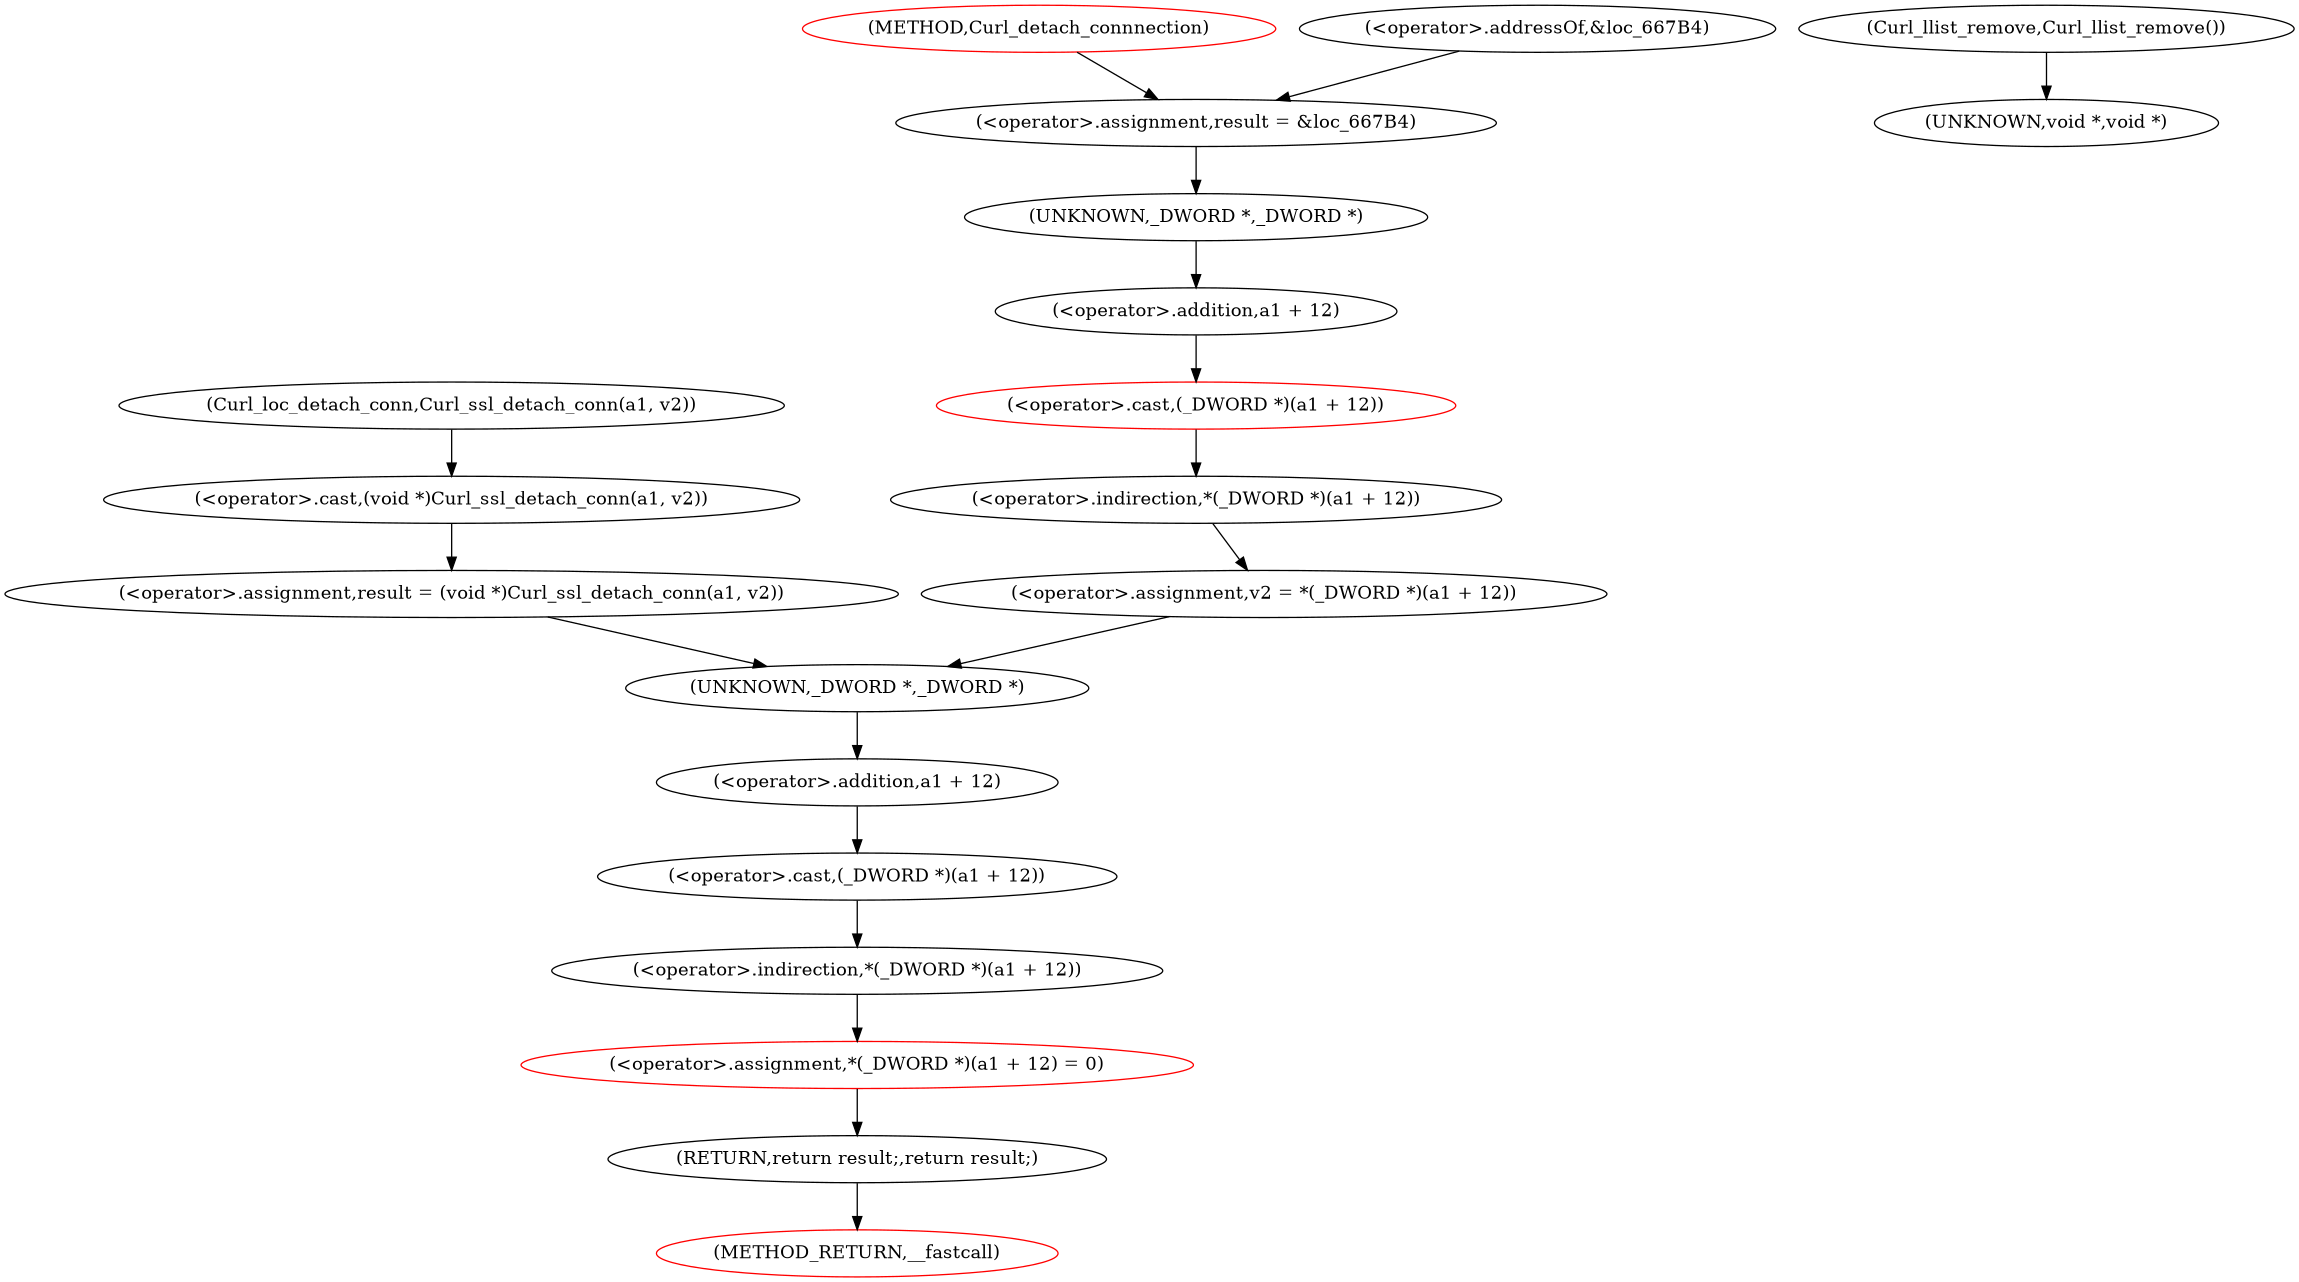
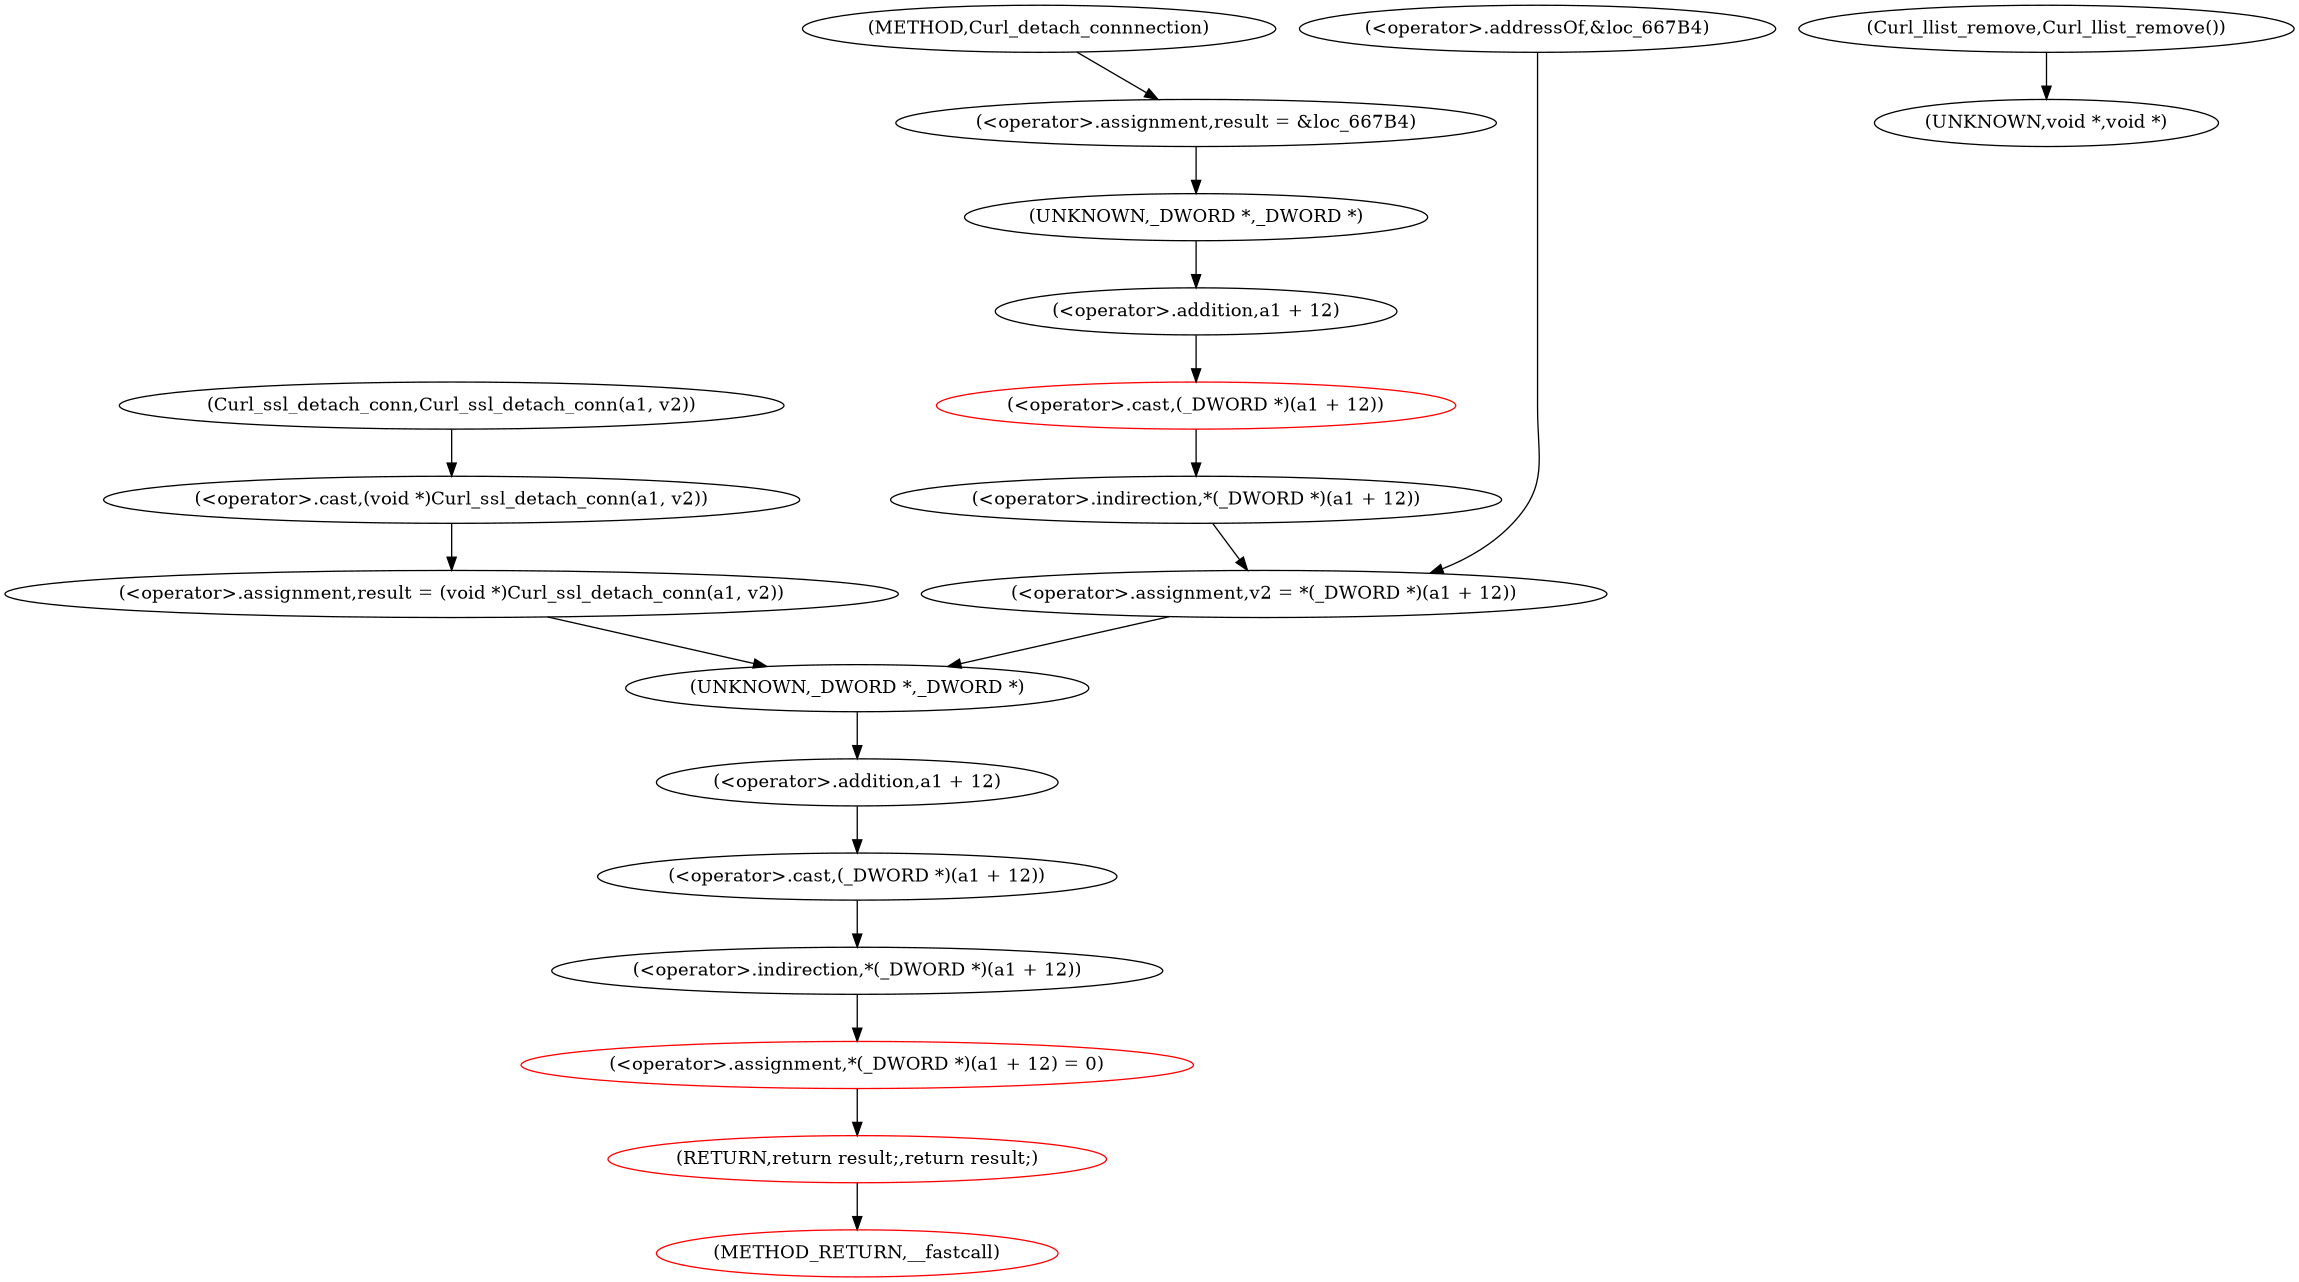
node "(METHOD,Curl_detach_connnection)": color red -> black
edge "(<operator>.addressOf,&loc_667B4)" -> "(<operator>.assignment,result = &loc_667B4)": now "(<operator>.addressOf,&loc_667B4)" -> "(<operator>.assignment,v2 = *(_DWORD *)(a1 + 12))"
node "(Curl_loc_detach_conn,Curl_ssl_detach_conn(a1, v2))": label "(Curl_loc_detach_conn,Curl_ssl_detach_conn(a1, v2))" -> "(Curl_ssl_detach_conn,Curl_ssl_detach_conn(a1, v2))"
node "(RETURN,return result;,return result;)": color black -> red
